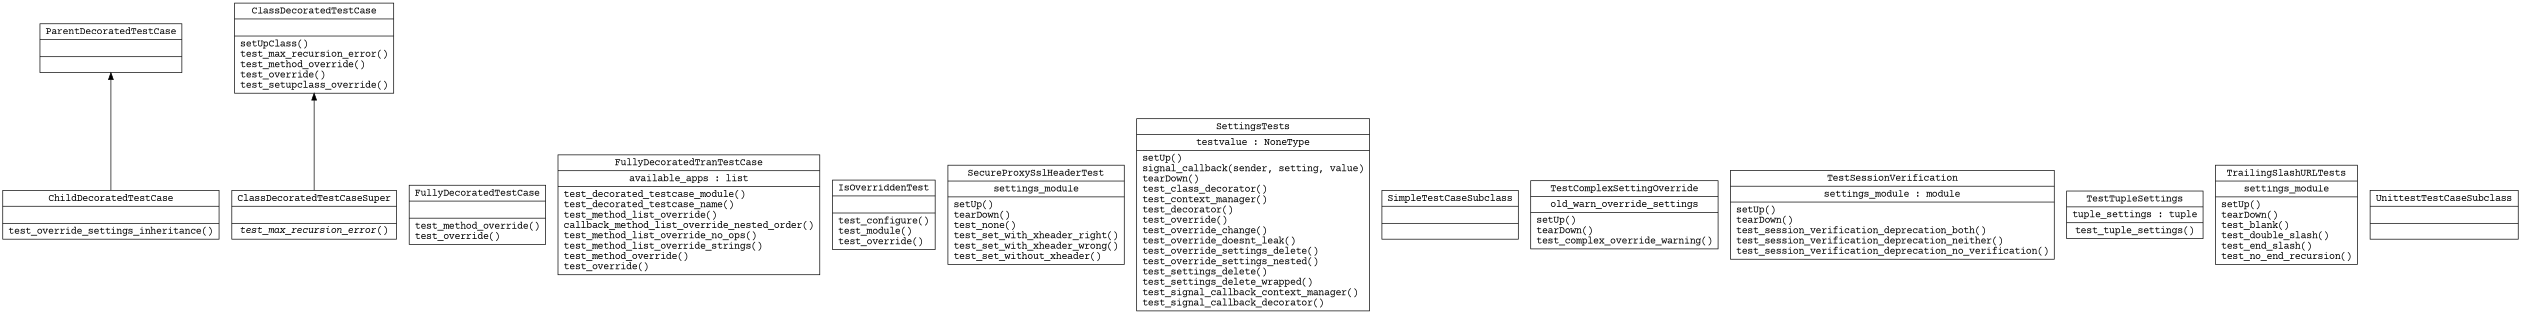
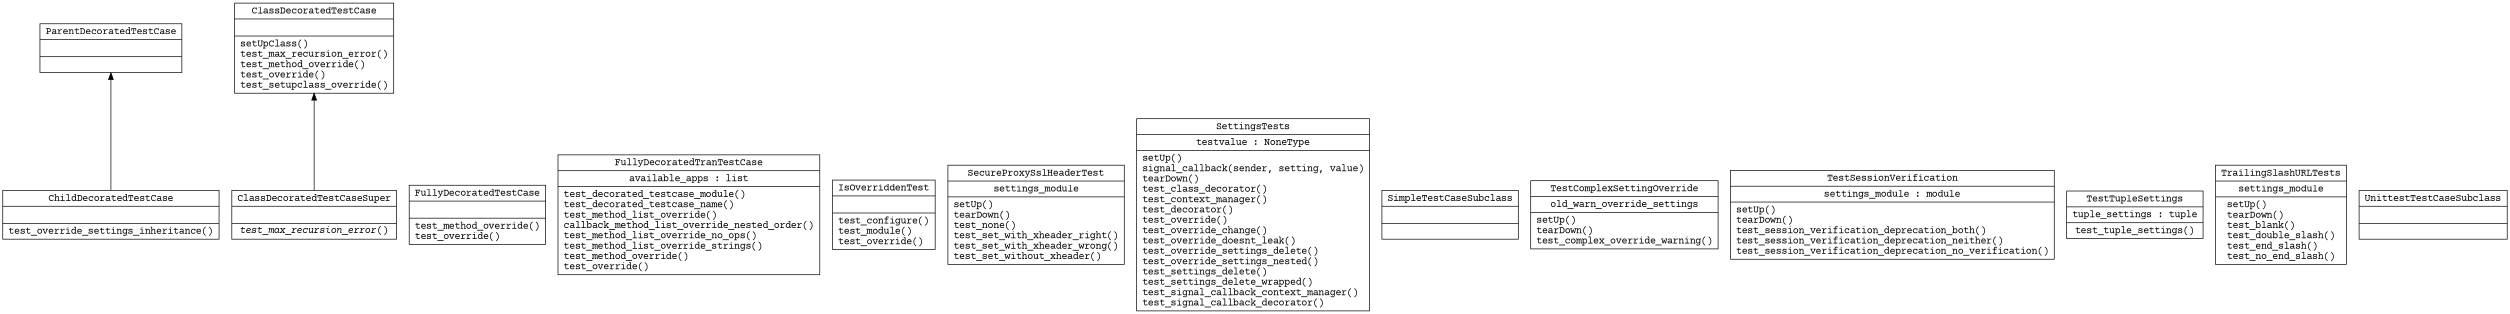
node "TrailingSlashURLTests": text "test_no_end_recursion()" -> "test_no_end_slash()"
